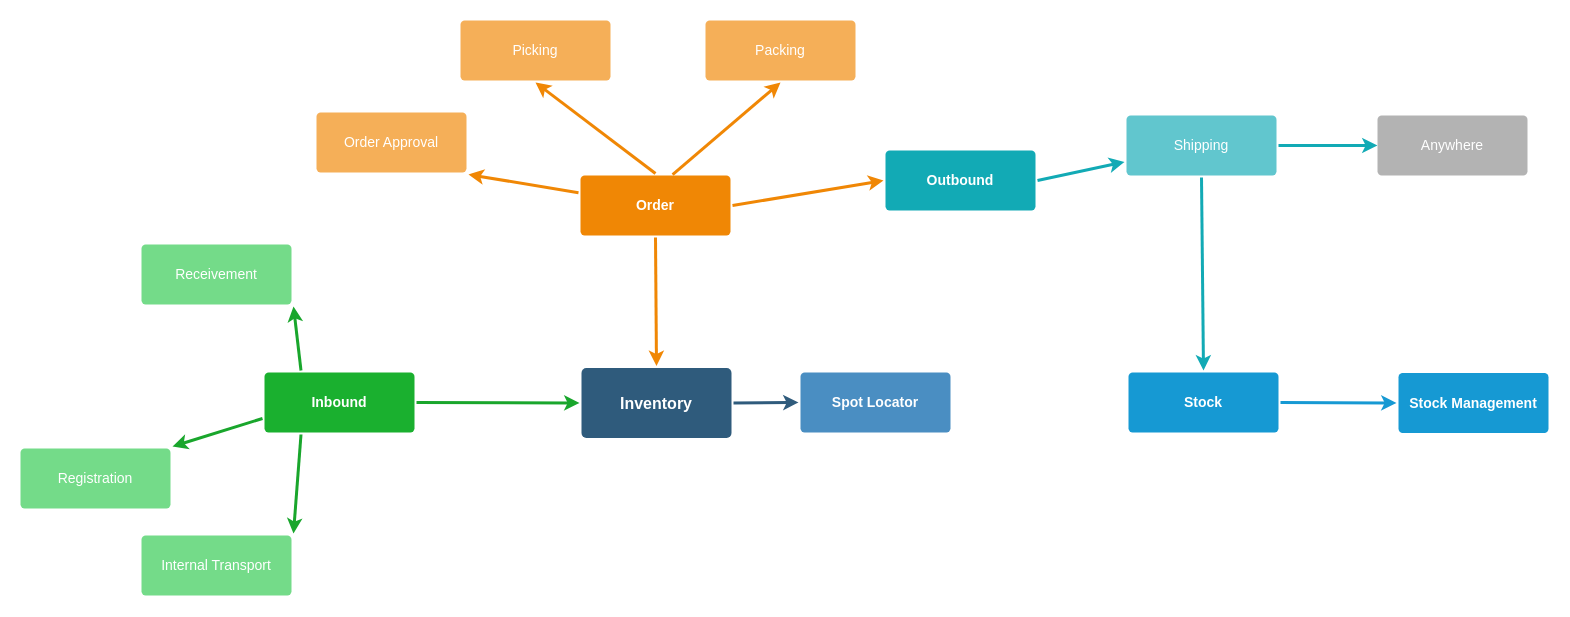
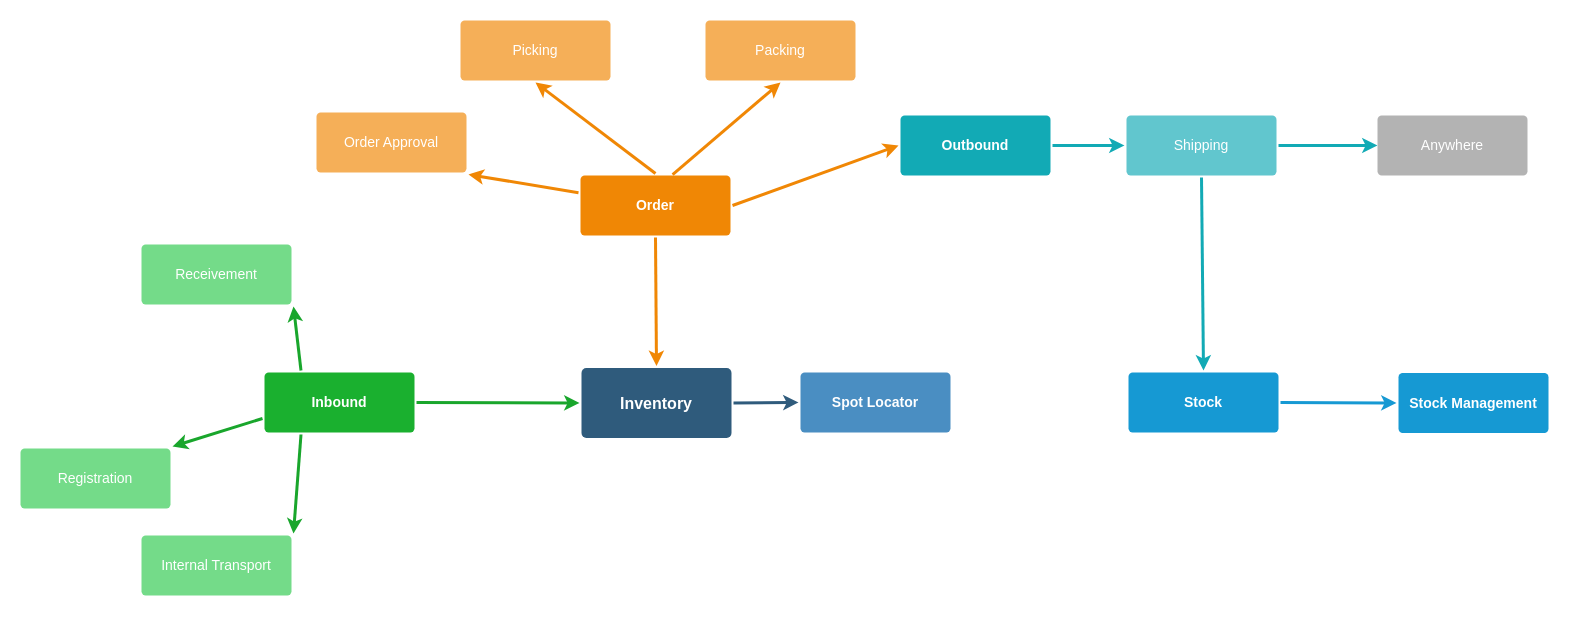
node "Outbound": moved (961, 181) -> (976, 146)
